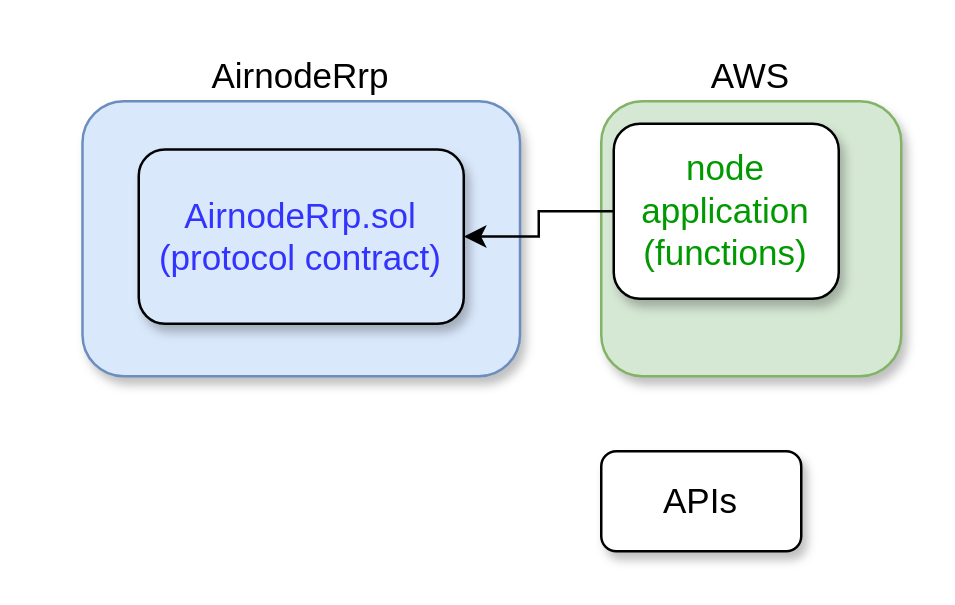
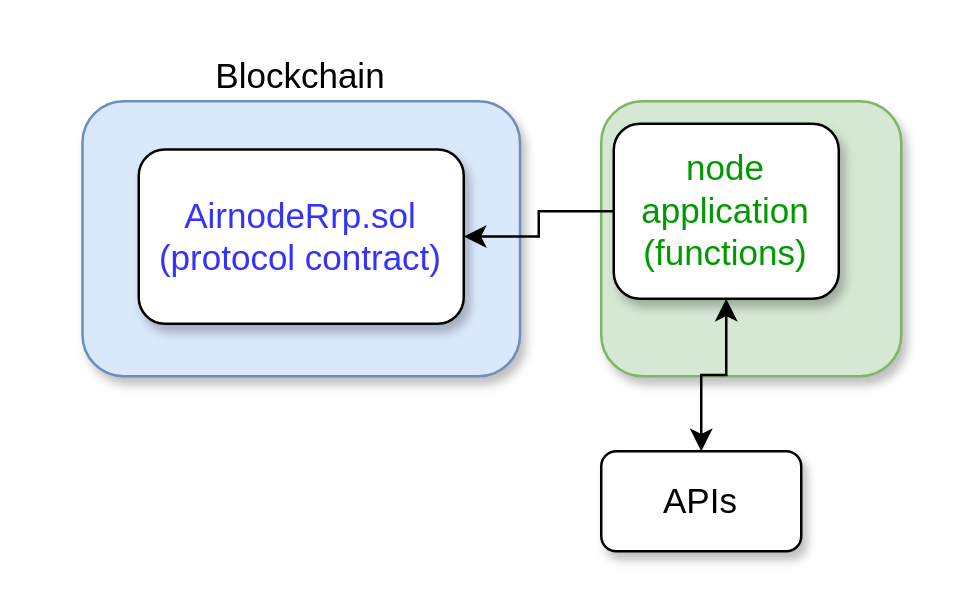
node "AirnodeRrp": label "AirnodeRrp" -> "Blockchain"
node "AWS": removed
node "AirnodeRrp.sol (protocol contract)": fillcolor #dae8fc -> #ffffff
edge "node application (functions)" -- "APIs": added
